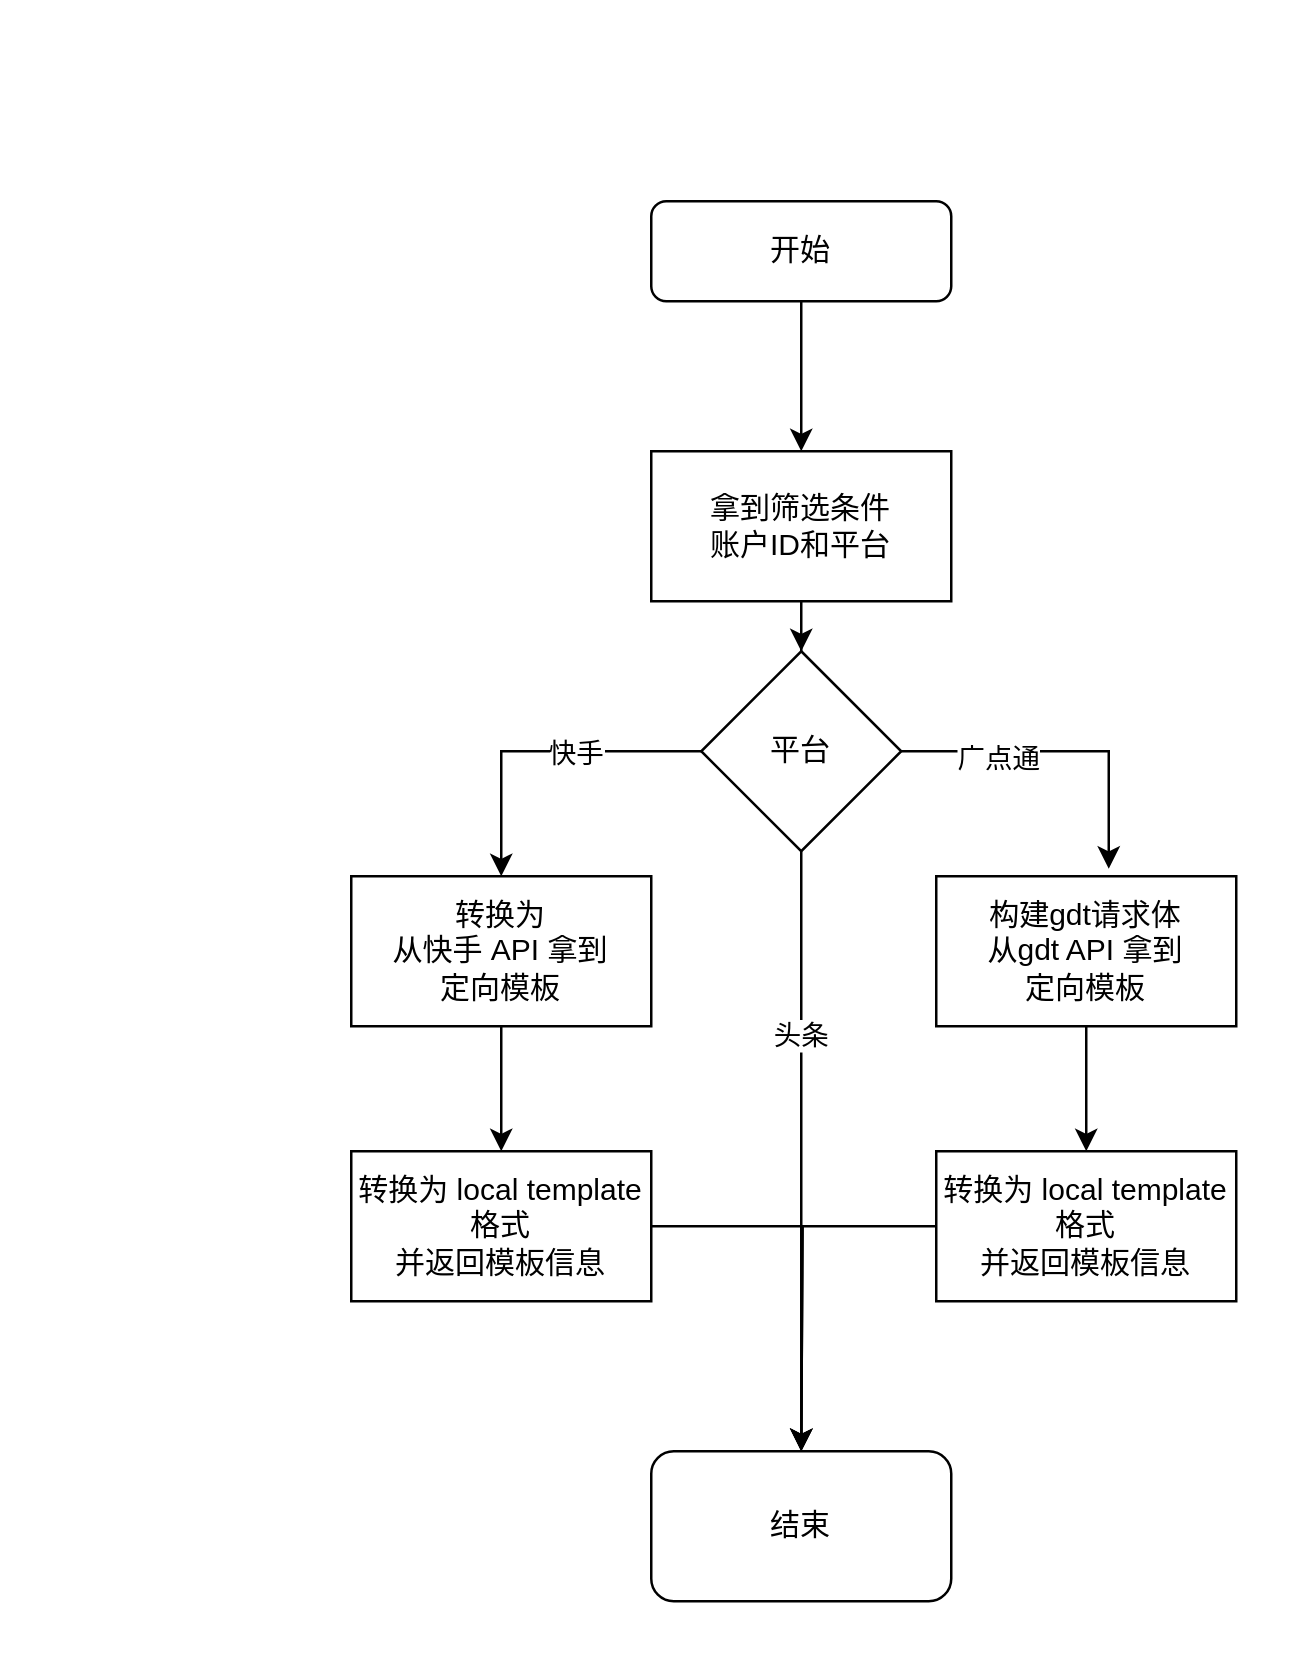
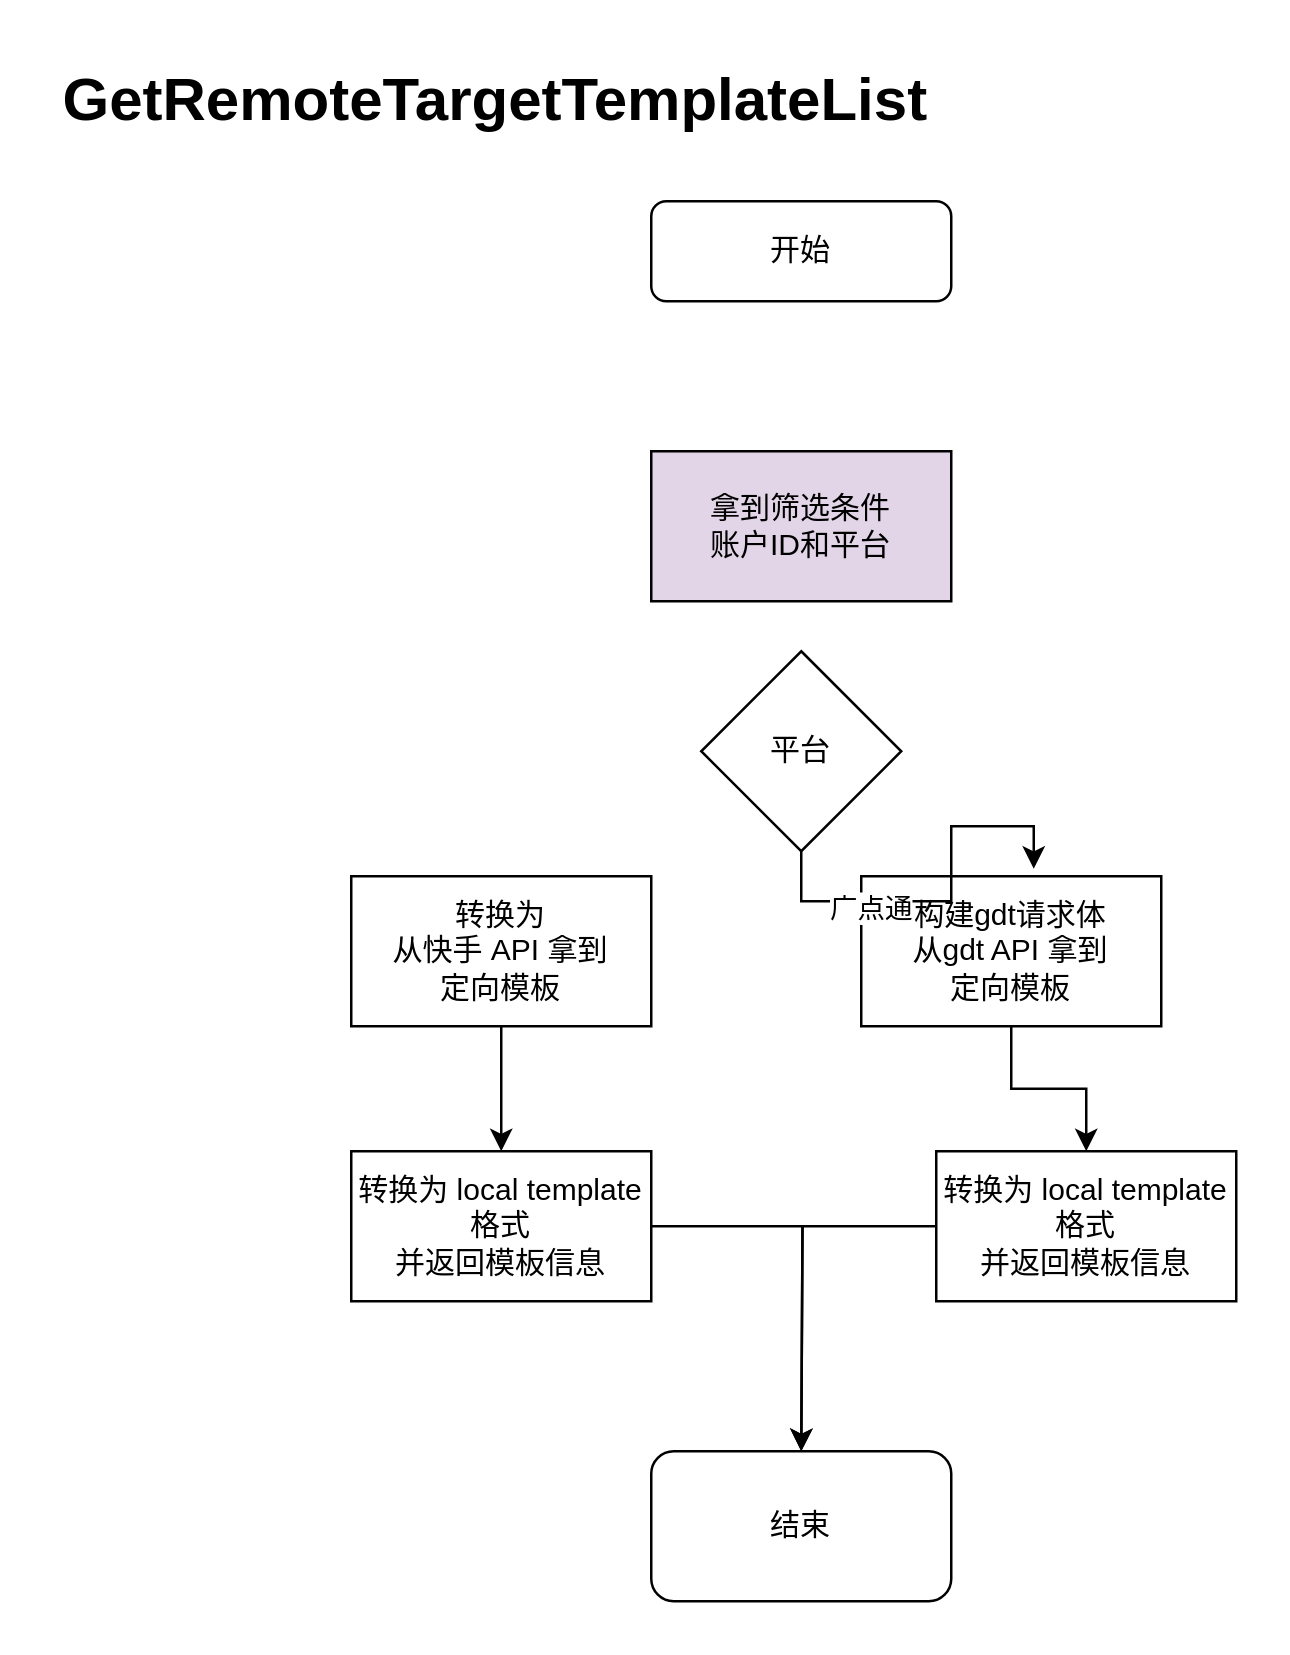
node "GetRemoteTargetTemplateList": added
edge "开始" -> "拿到筛选条件 账户ID和平台": removed
node "拿到筛选条件 账户ID和平台": fillcolor #ffffff -> #e1d5e7
edge "拿到筛选条件 账户ID和平台" -> "平台": removed
edge "平台" -> "转换为 从快手 API 拿到 定向模板": removed, label "快手"
node "构建gdt请求体 从gdt API 拿到 定向模板": moved (1086, 951) -> (1011, 951)
edge "平台" -> "结束": removed, label "头条"
